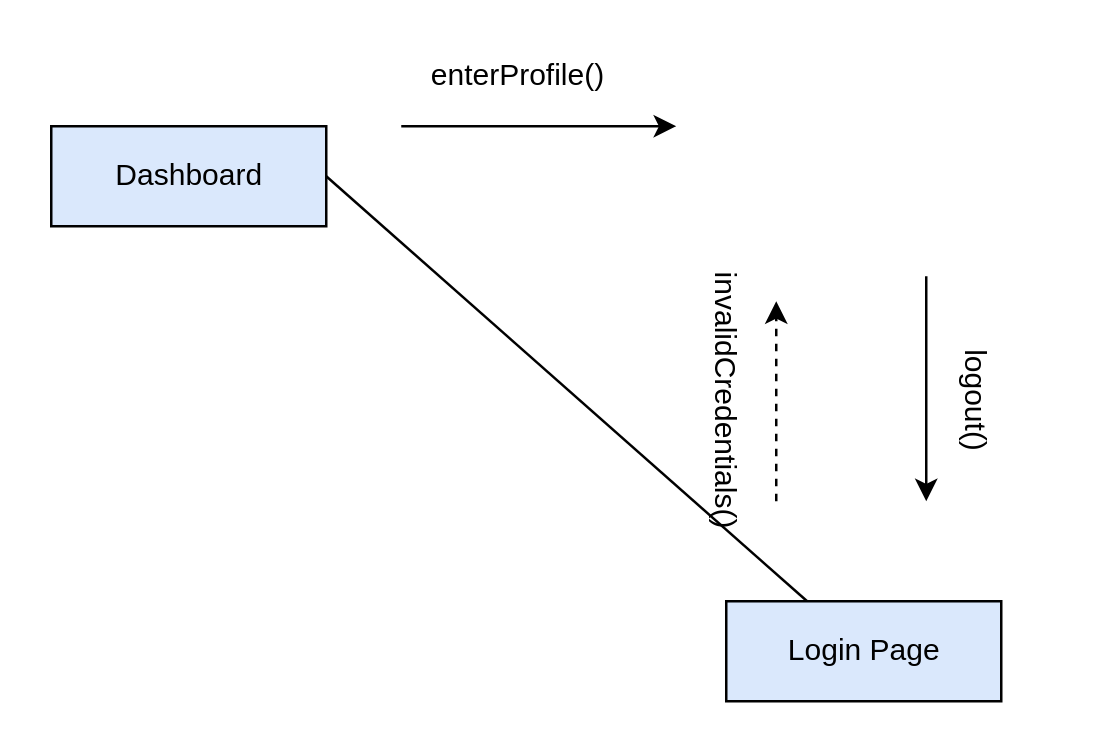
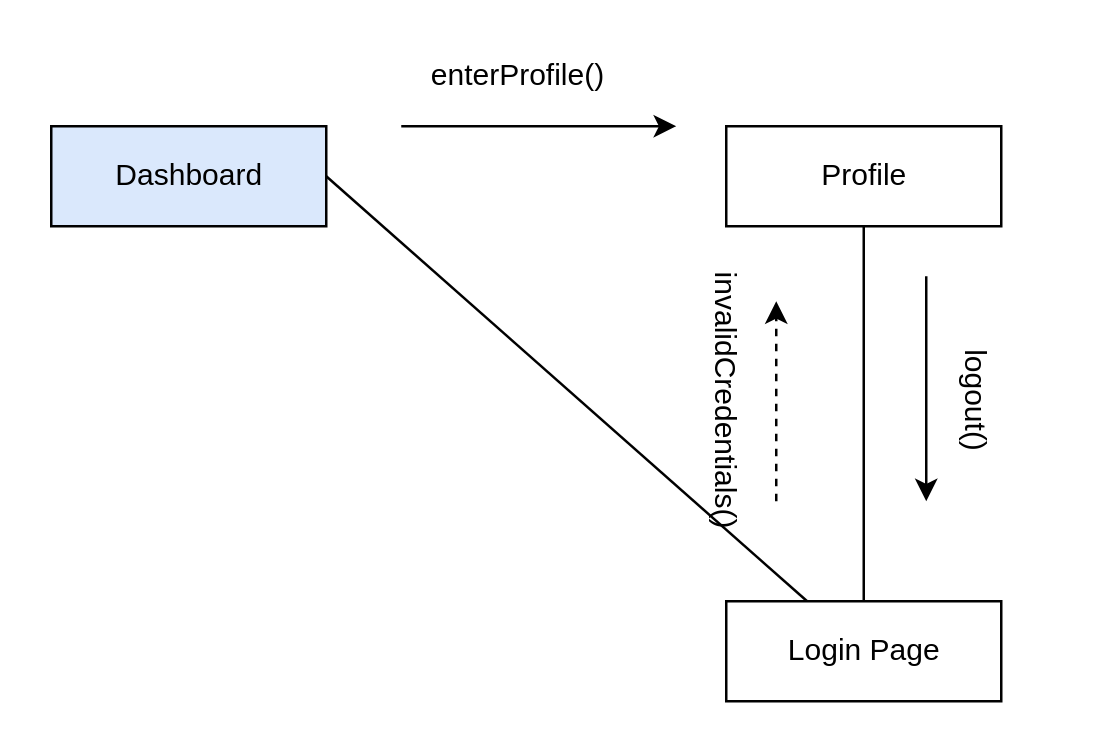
node "Profile": added
edge "Profile" -- "Login Page": added
node "Login Page": fillcolor #dae8fc -> #ffffff
